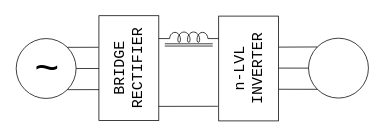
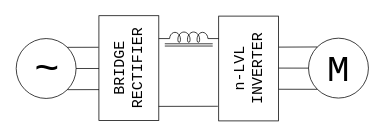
node "M": added
